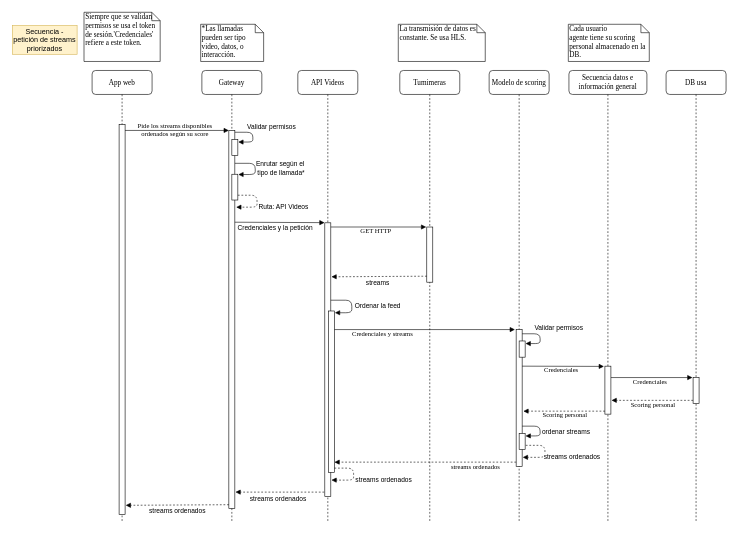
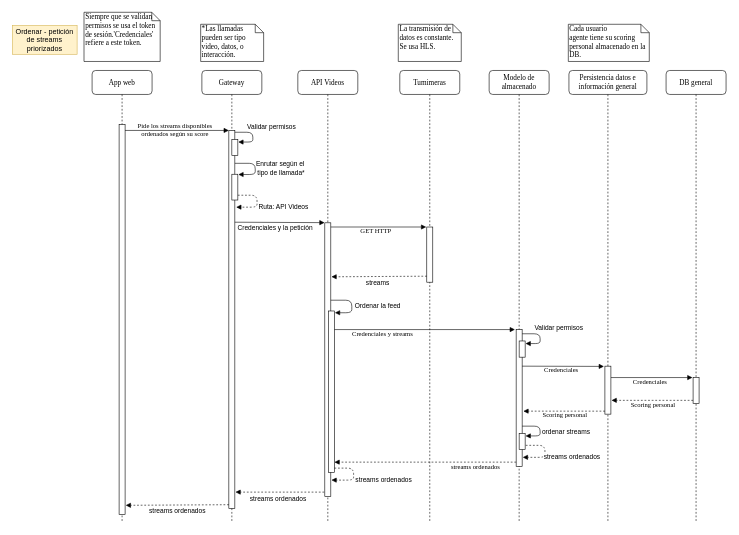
node "Secuencia - petición de streams priorizados": label "Secuencia - petición de streams priorizados" -> "Ordenar - petición de streams priorizados"
node "La transmisión de datos es constante. Se usa HLS.": size 87x37 -> 63x37
node "Modelo de scoring": label "Modelo de scoring" -> "Modelo de almacenado"
node "Secuencia datos e información general": label "Secuencia datos e información general" -> "Persistencia datos e información general"
node "DB usa": label "DB usa" -> "DB general"
